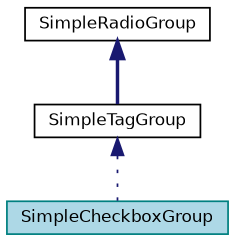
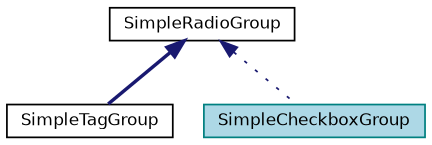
edge "SimpleCheckboxGroup" -> "SimpleTagGroup": now "SimpleCheckboxGroup" -> "SimpleRadioGroup"
